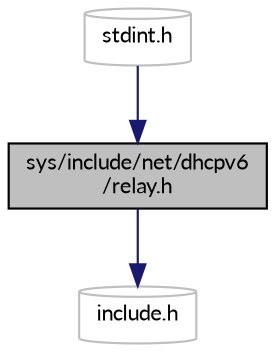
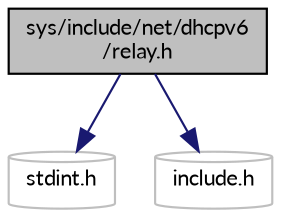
edge "stdint.h" -> "sys/include/net/dhcpv6 /relay.h": reversed
